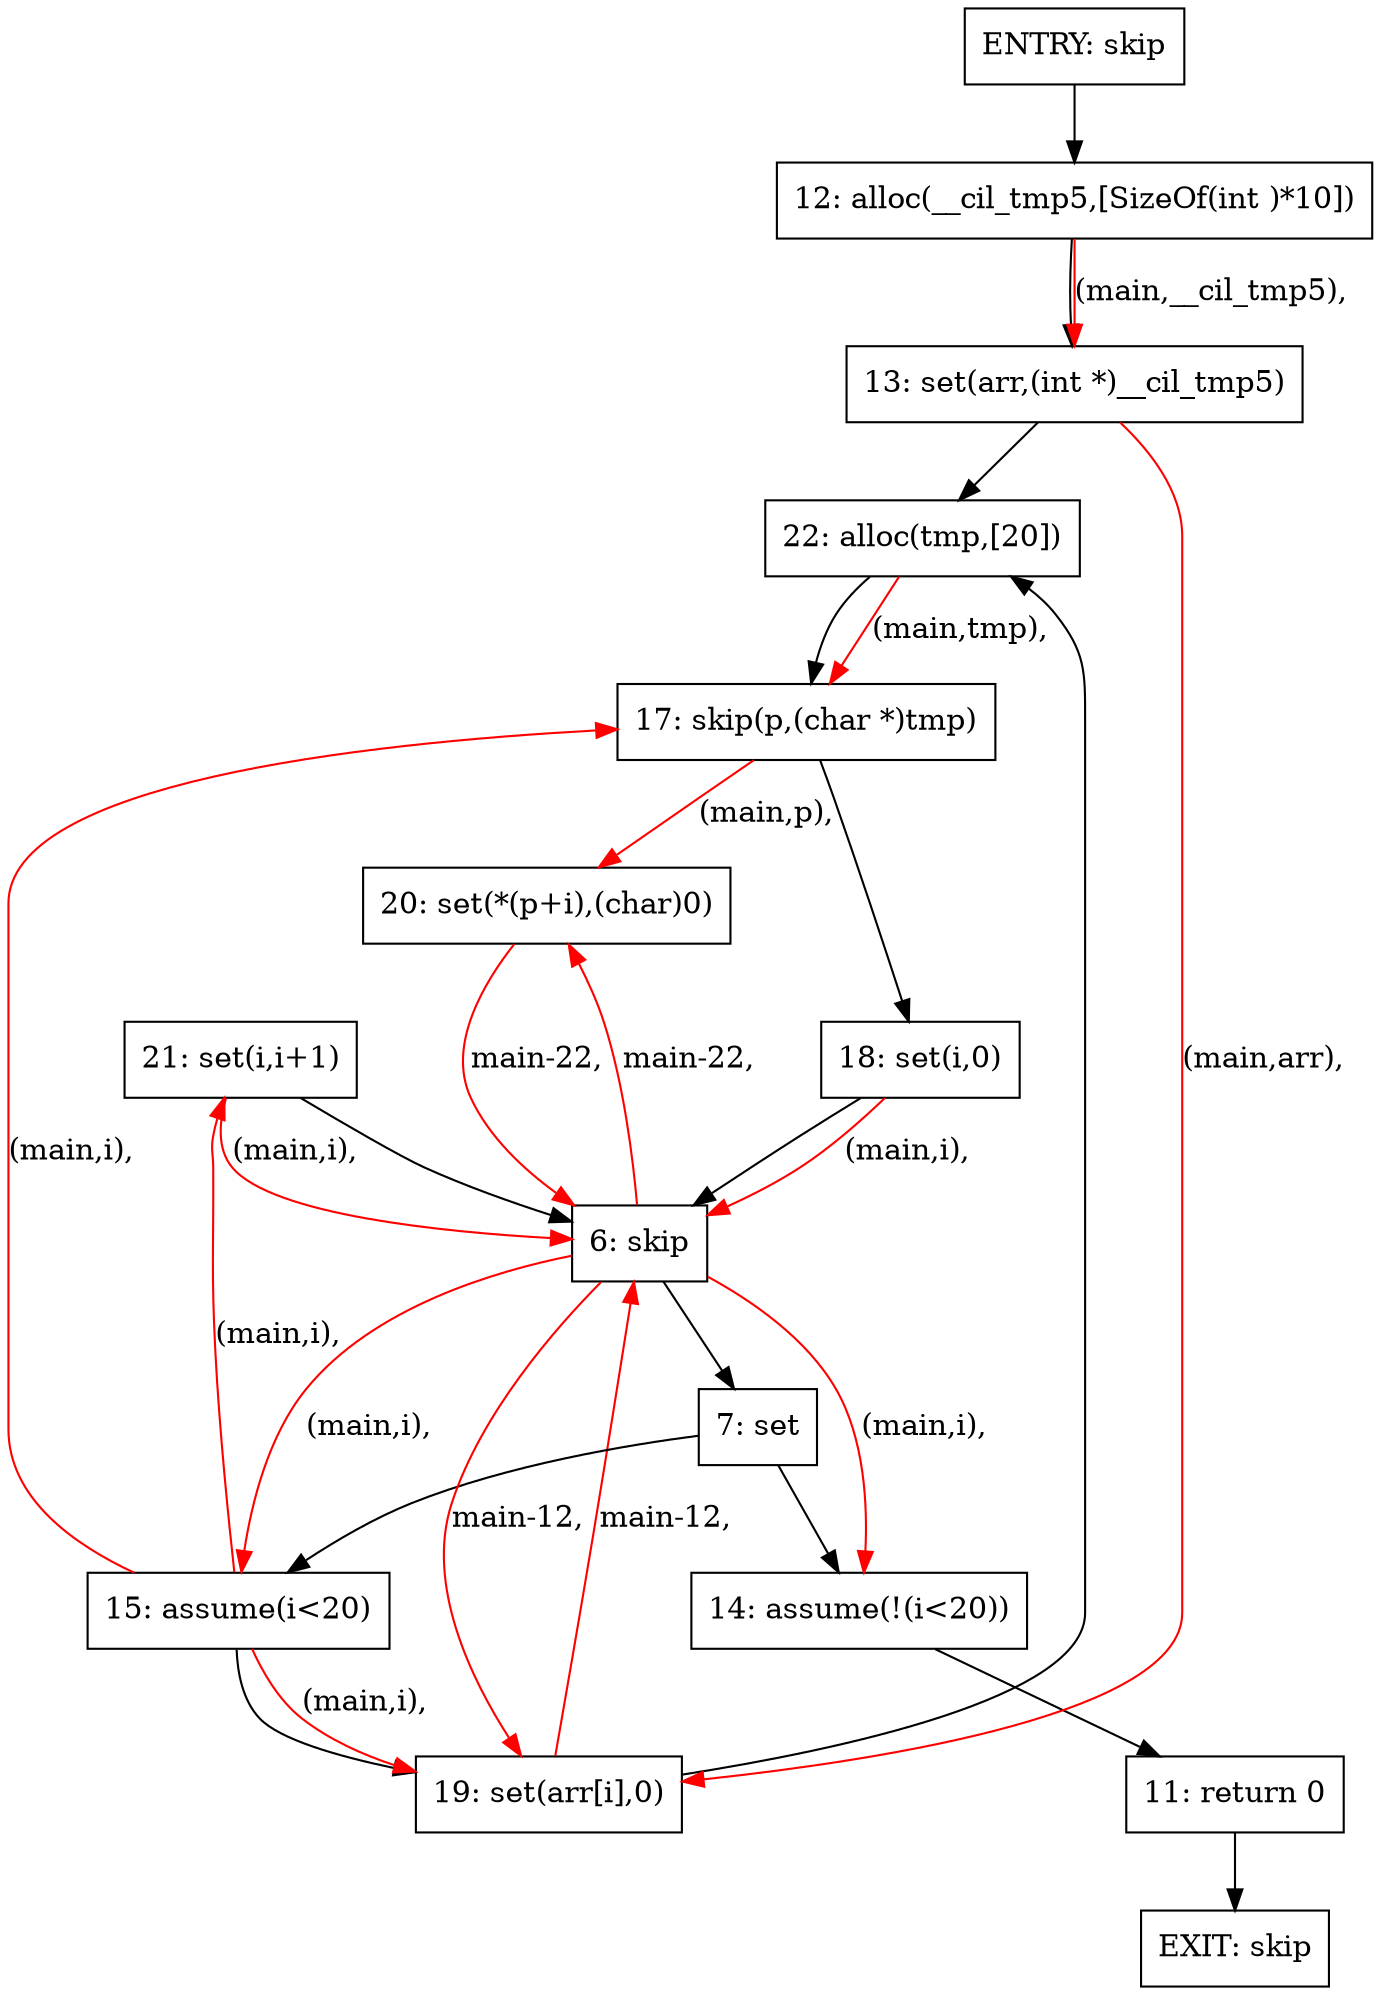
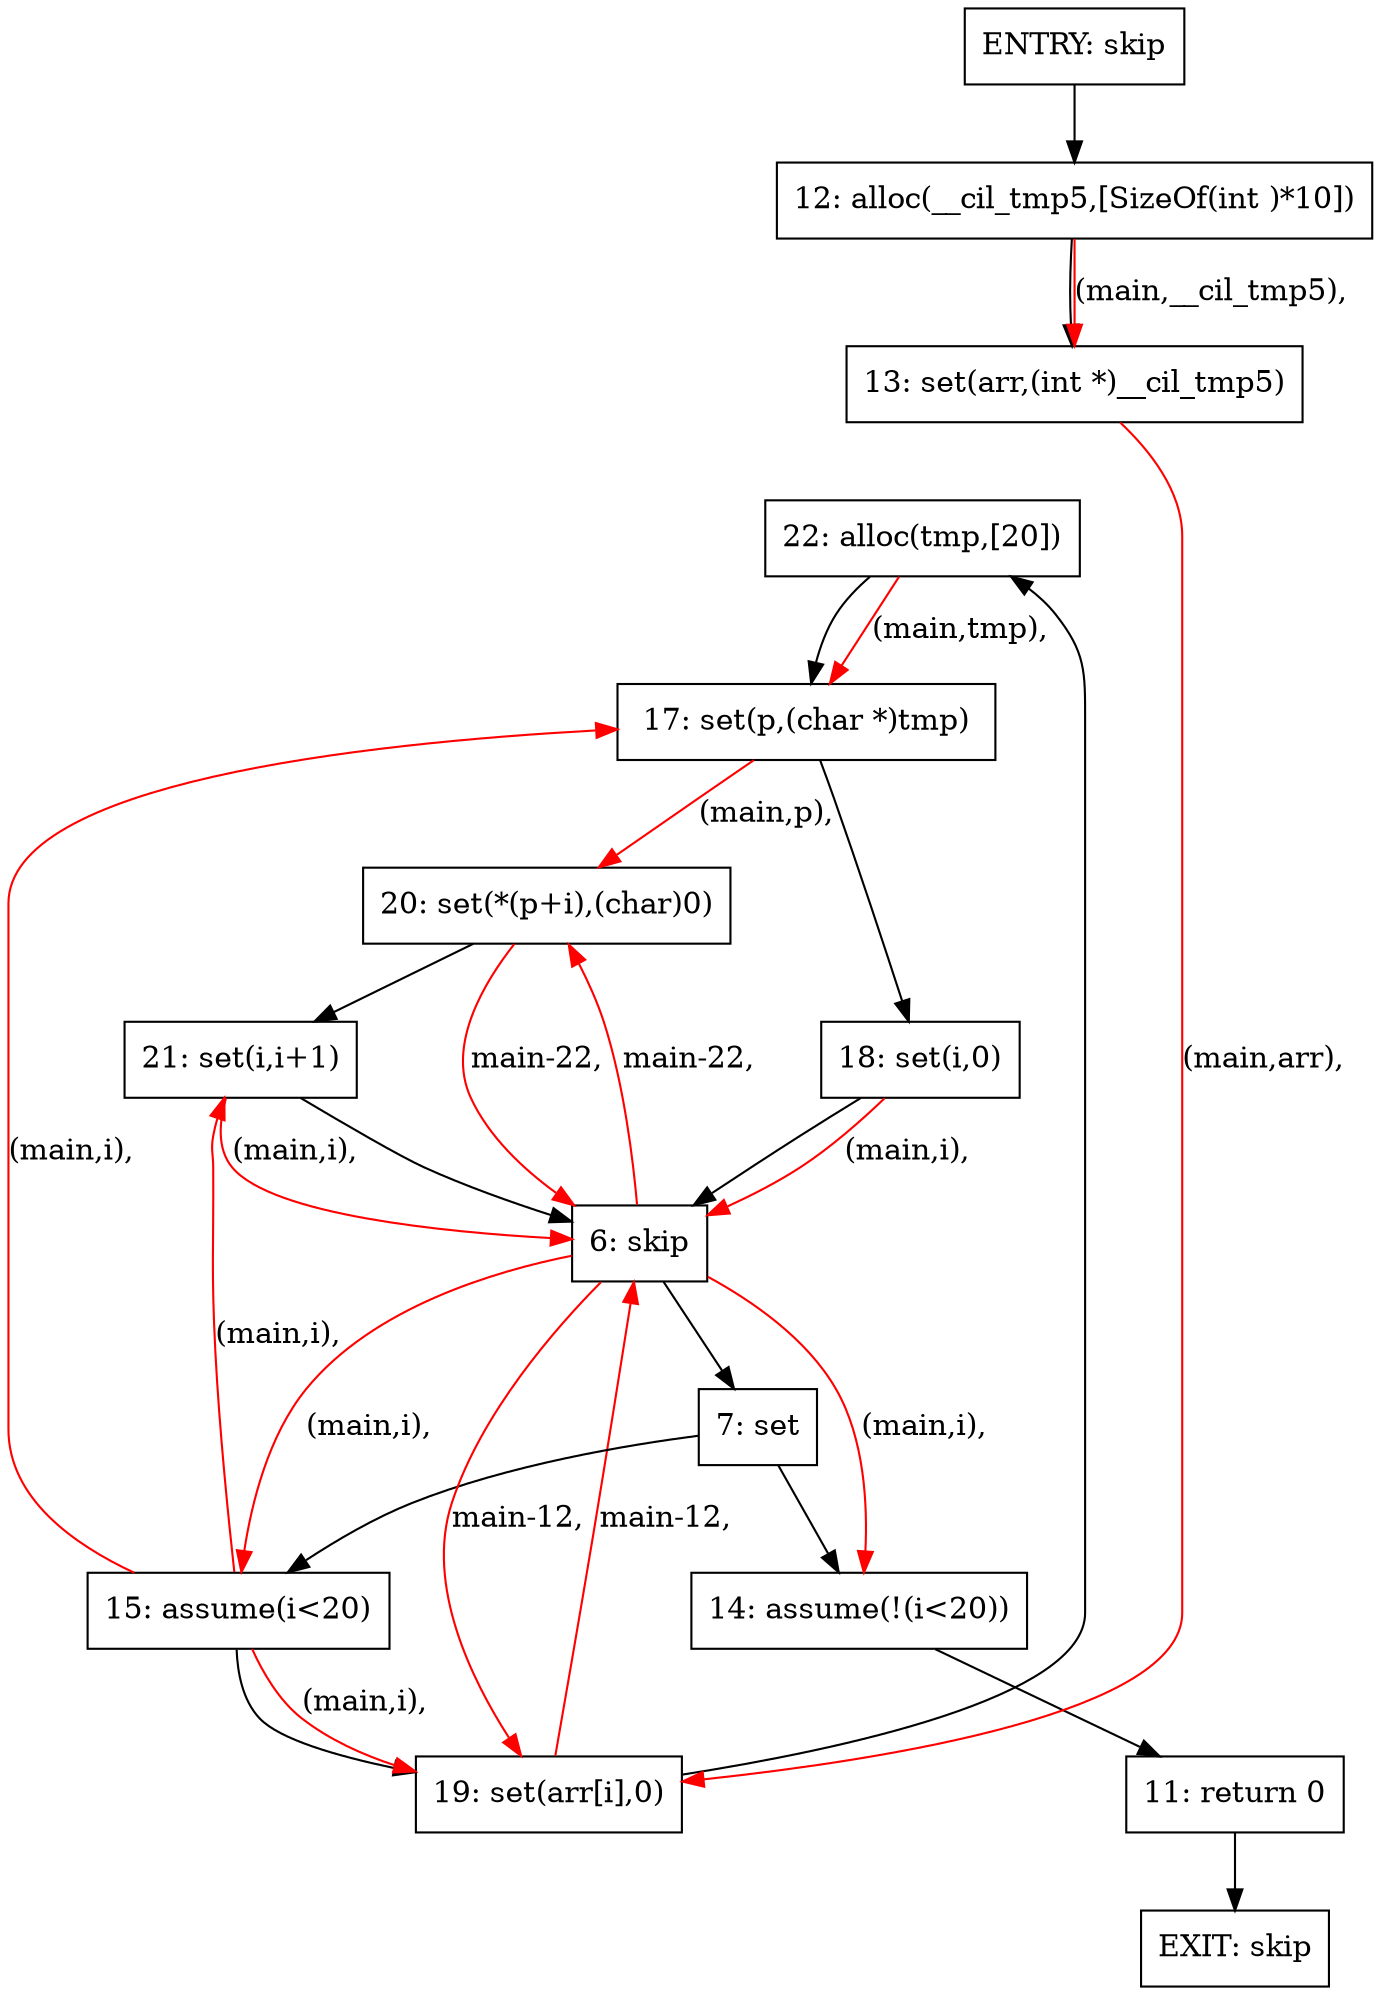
edge "13: set(arr,(int *)__cil_tmp5)" -> "22: alloc(tmp,[20])": removed
node "17: skip(p,(char *)tmp)": label "17: skip(p,(char *)tmp)" -> "17: set(p,(char *)tmp)"
edge "20: set(*(p+i),(char)0)" -> "21: set(i,i+1)": added
